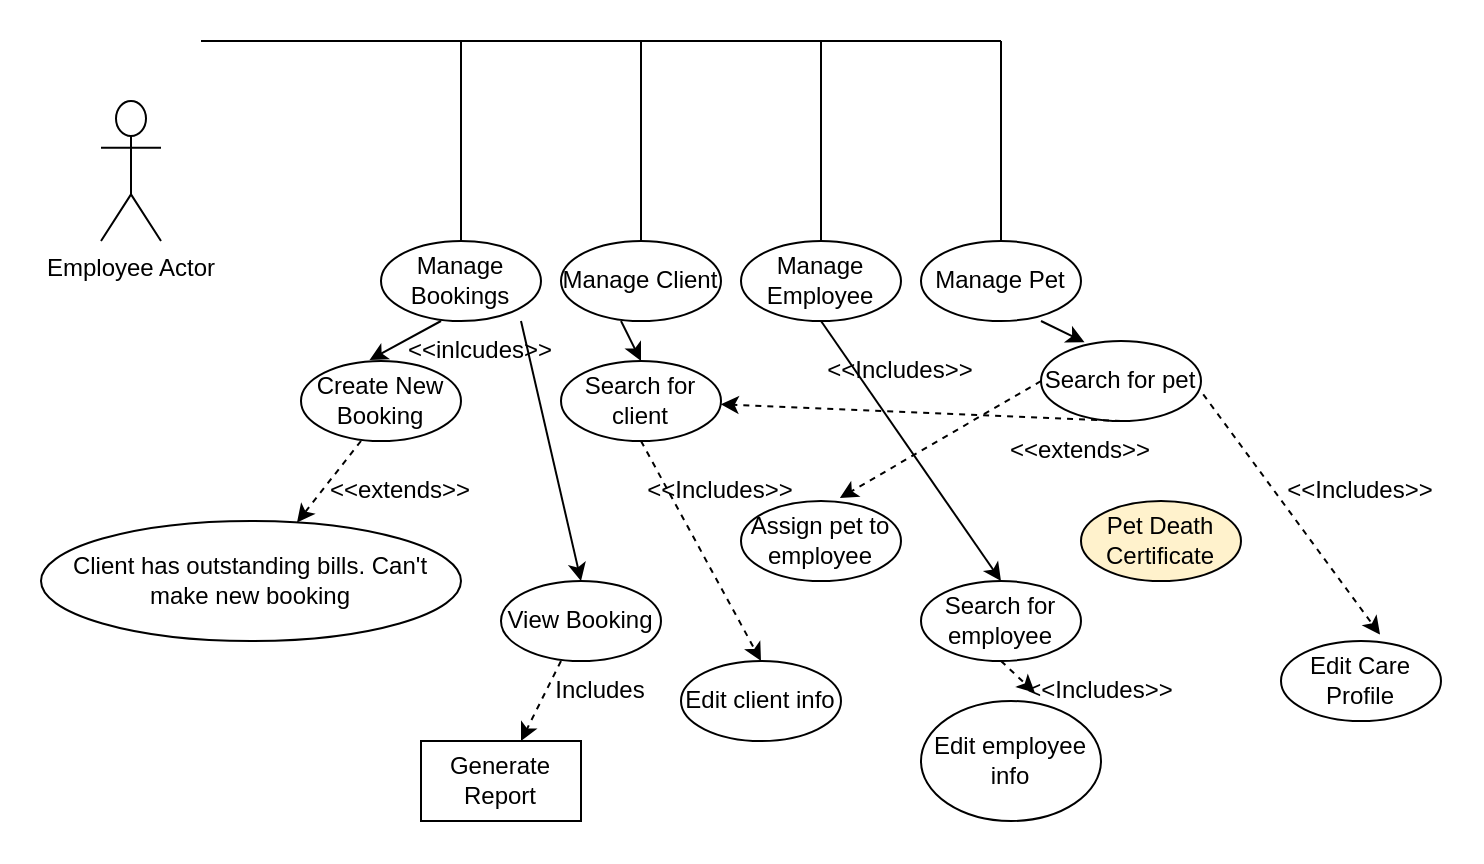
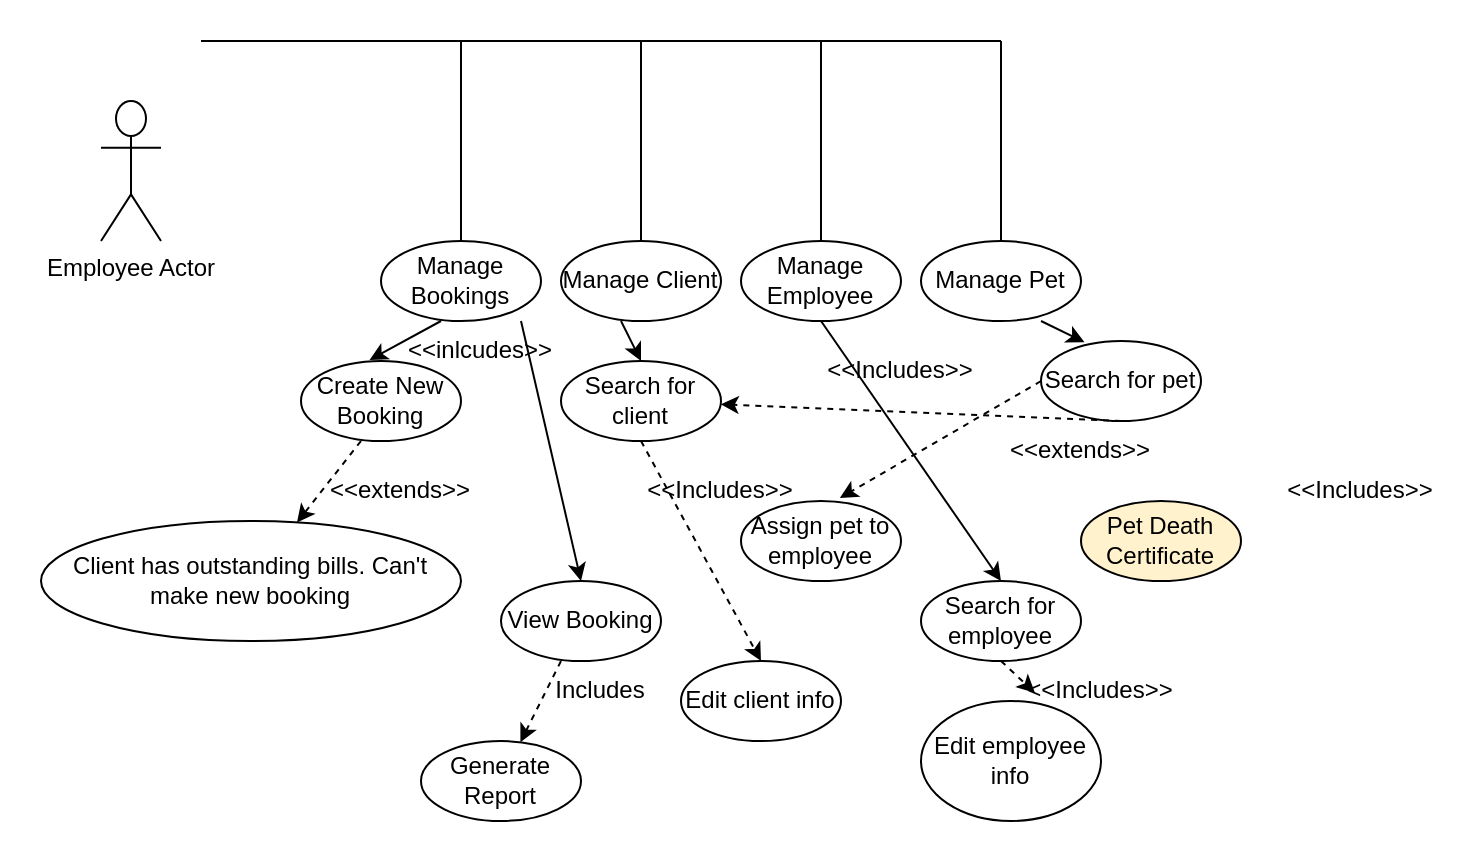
edge "Search for pet" -> "Edit Care Profile": removed
node "Edit Care Profile": removed
node "Generate Report": shape rectangle -> ellipse
